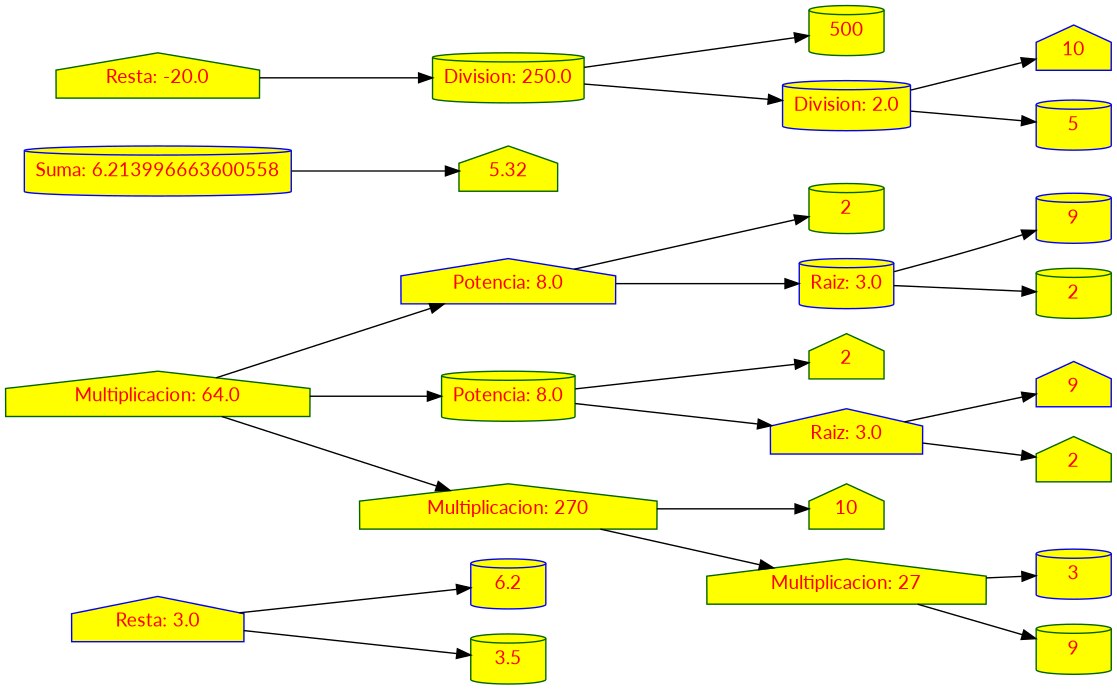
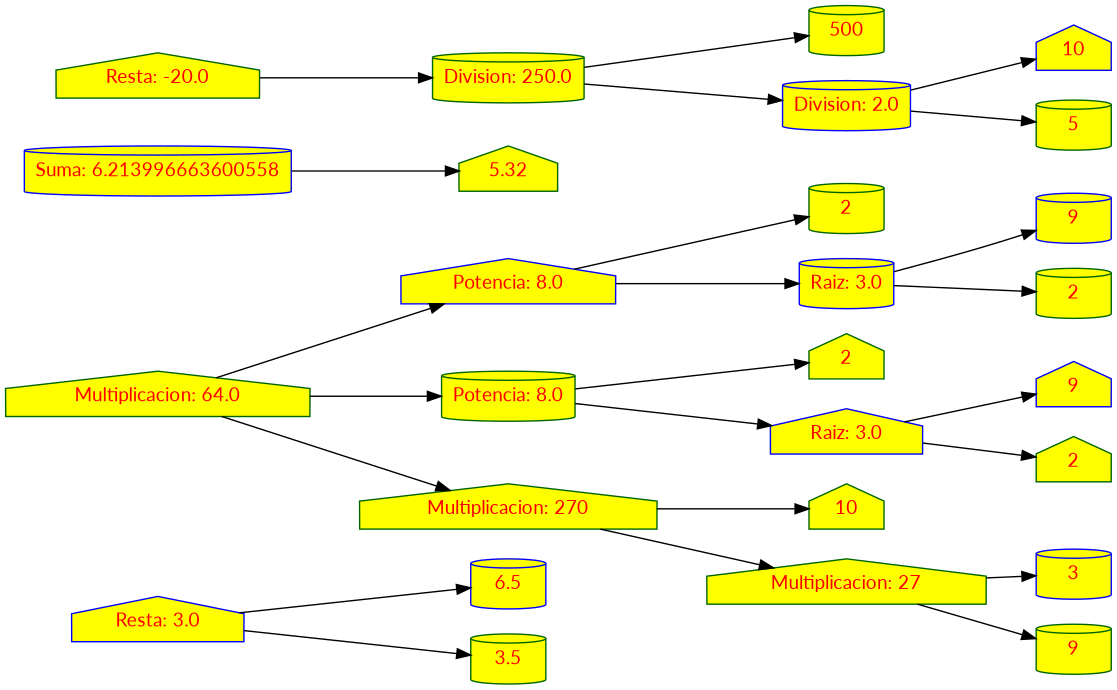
node "5": color blue -> darkgreen
node "6.2": label "6.2" -> "6.5"
